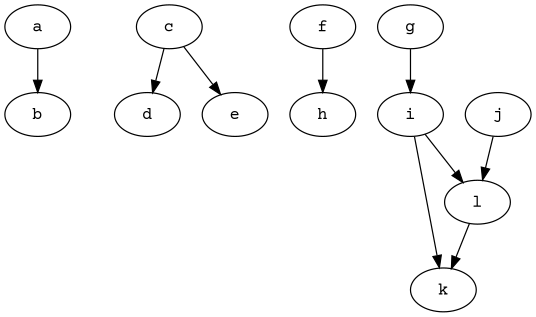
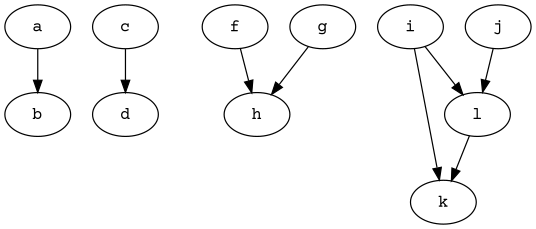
edge "g" -> "i": now "g" -> "h"
node "e": removed
